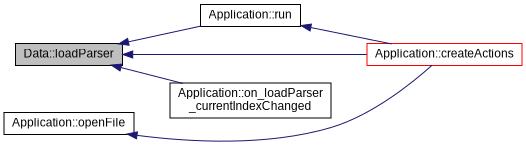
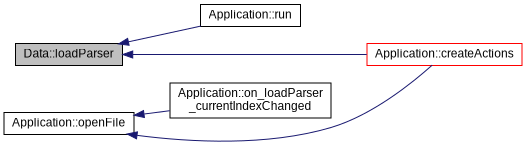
edge "Application::createActions" -> "Application::run": removed
edge "Application::on_loadParser _currentIndexChanged" -> "Data::loadParser": now "Application::on_loadParser _currentIndexChanged" -> "Application::openFile"
